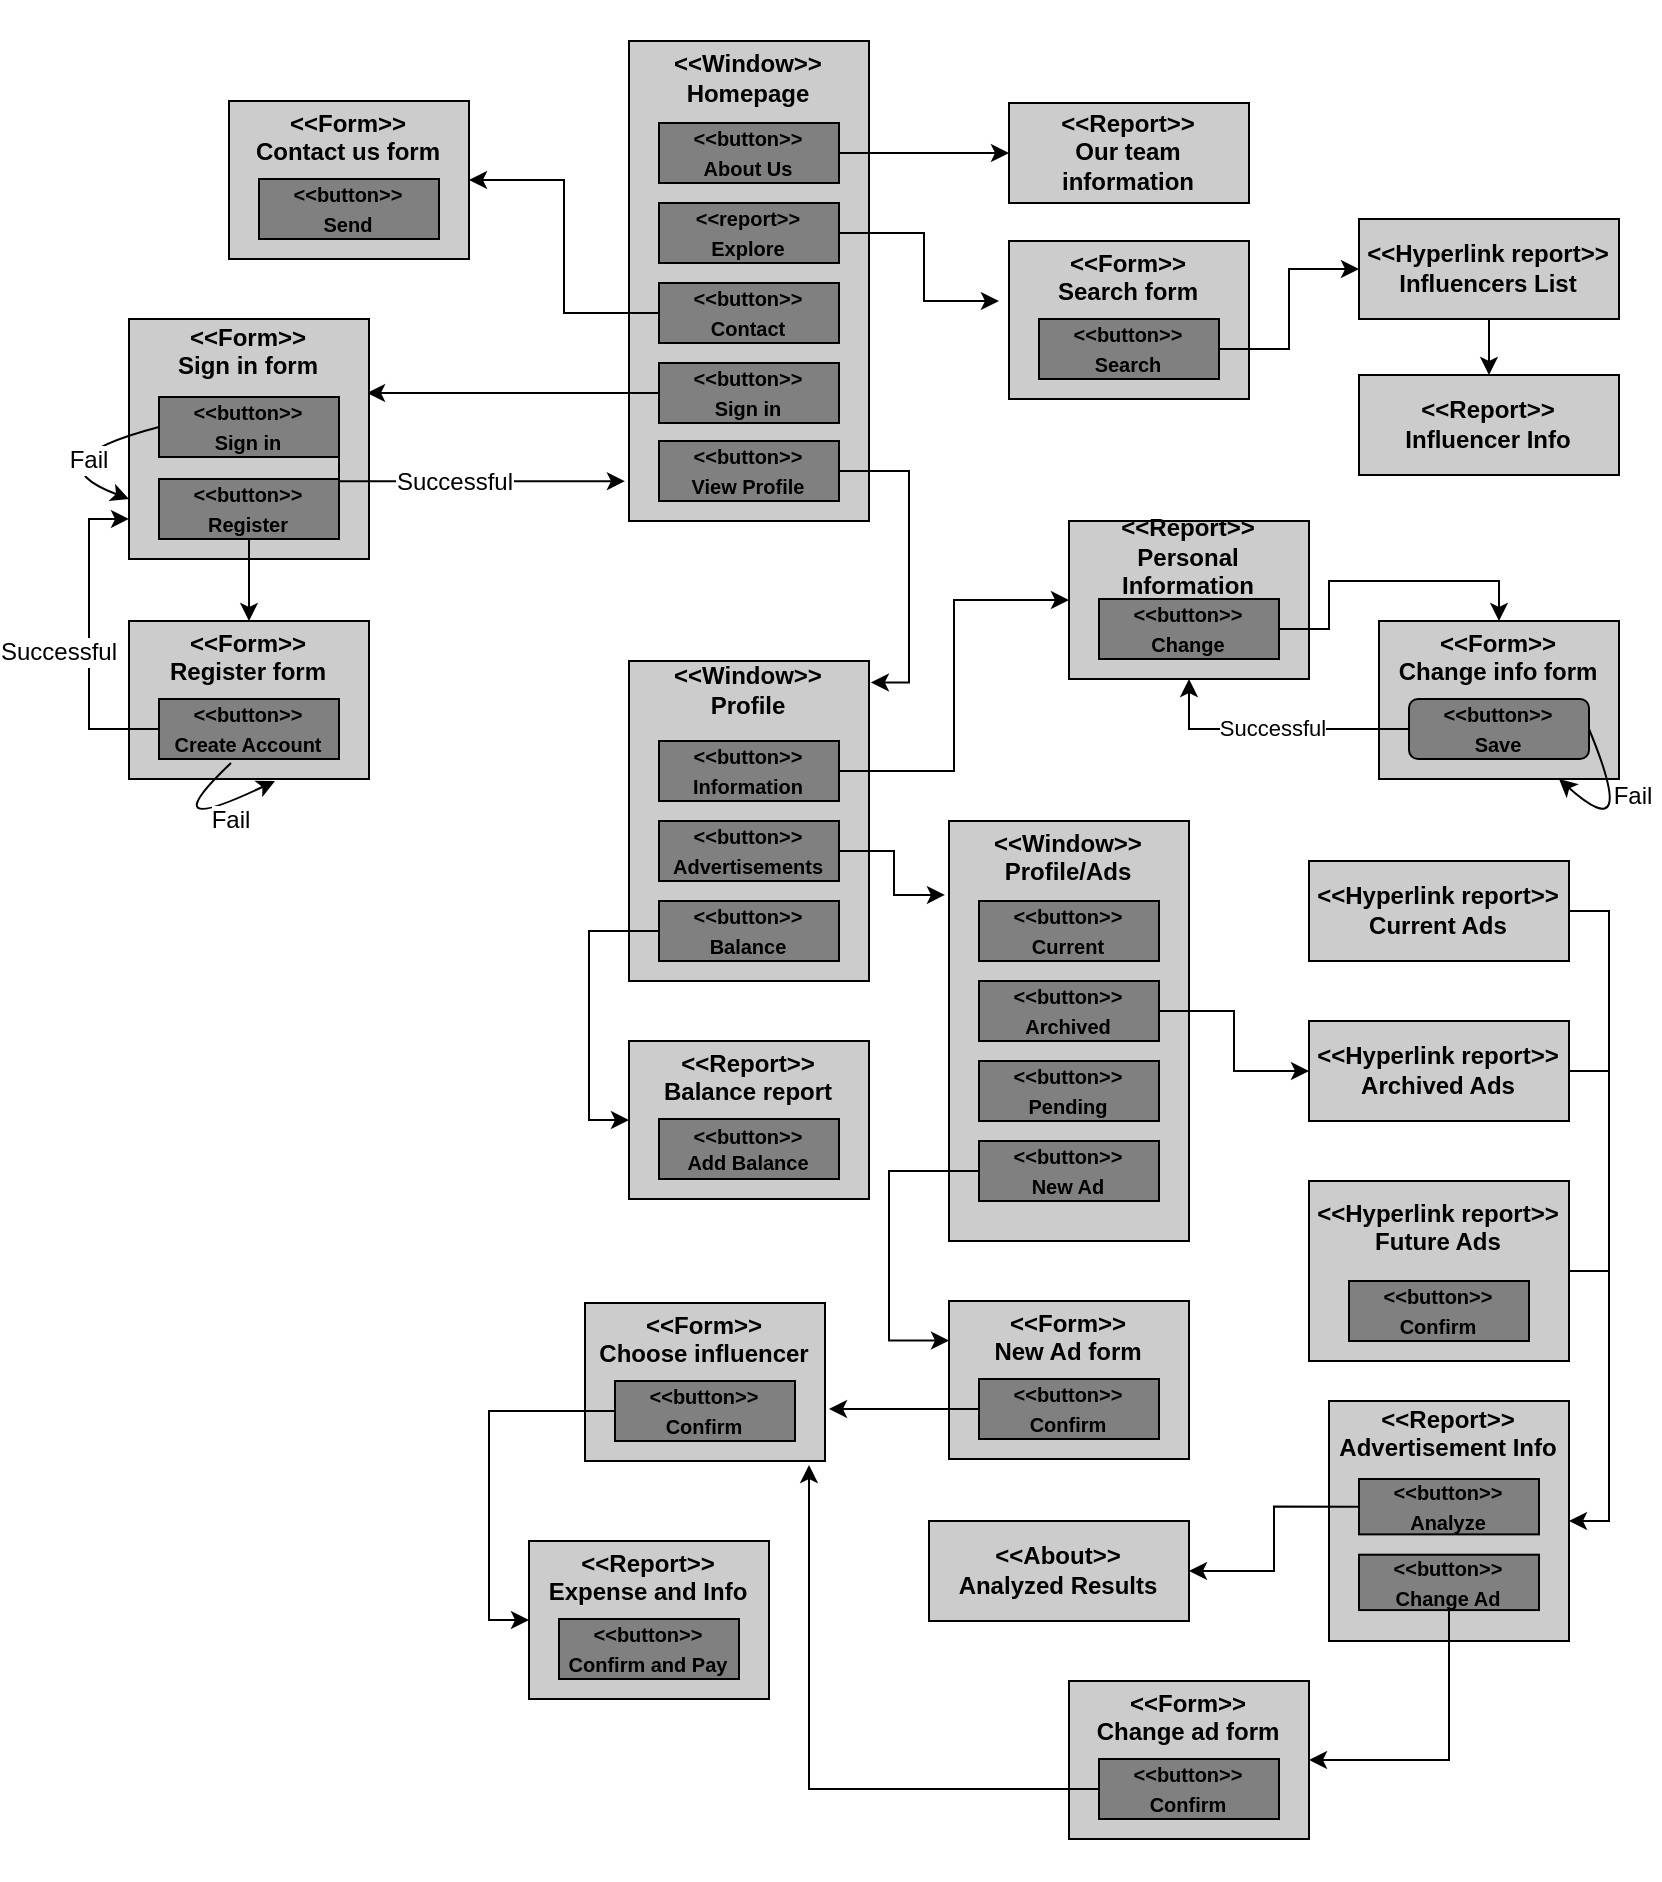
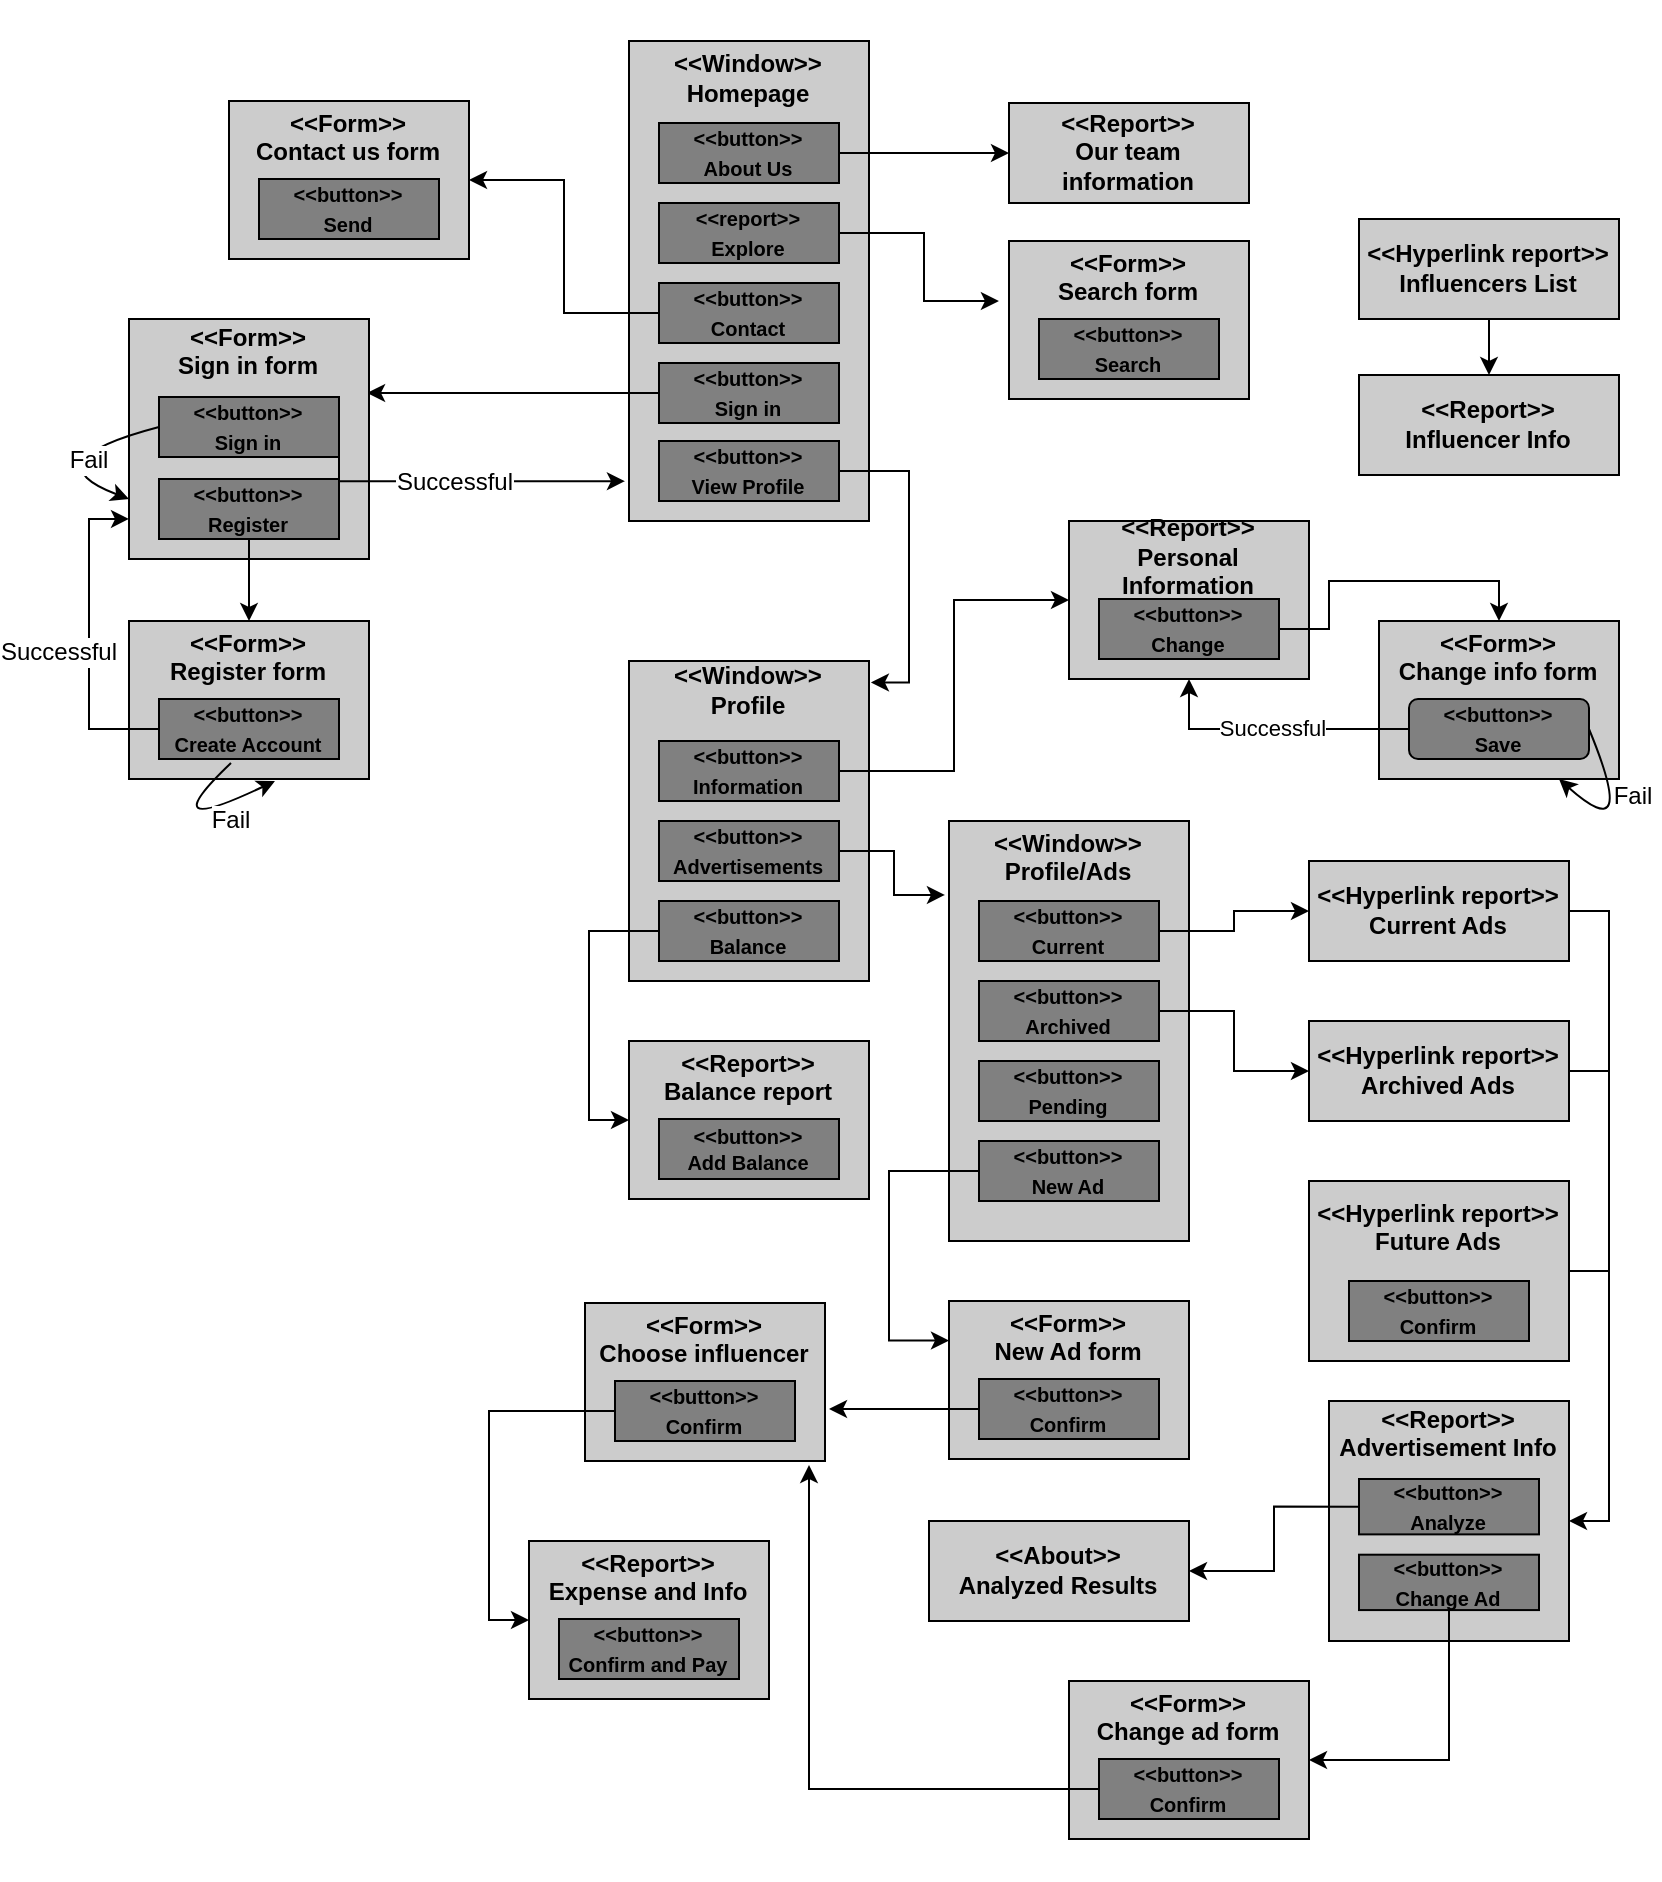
edge "<<button>> Search" -> "<<Hyperlink report>> Influencers List": removed
edge "<<button>> Current" -> "<<Hyperlink report>> Current Ads": added
